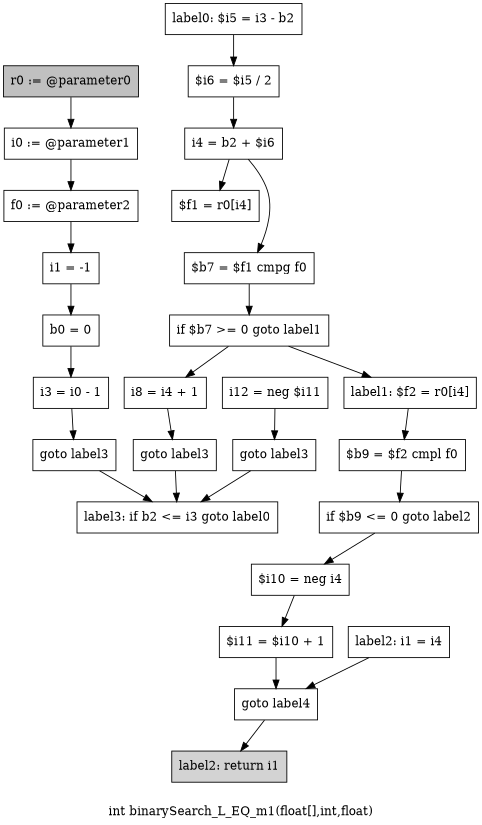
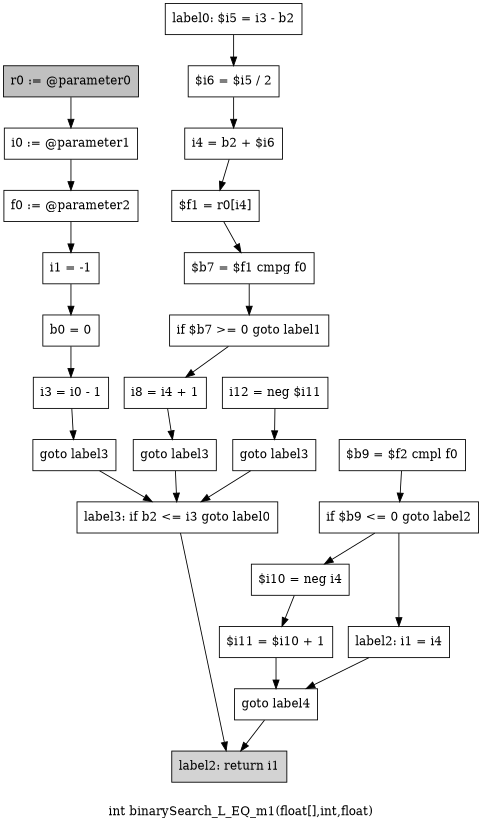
edge "i4 = b2 + $i6" -> "$b7 = $f1 cmpg f0": now "$f1 = r0[i4]" -> "$b7 = $f1 cmpg f0"
node "label1: $f2 = r0[i4]": removed
edge "if $b9 <= 0 goto label2" -> "label2: i1 = i4": added
edge "label3: if b2 <= i3 goto label0" -> "label2: return i1": added
